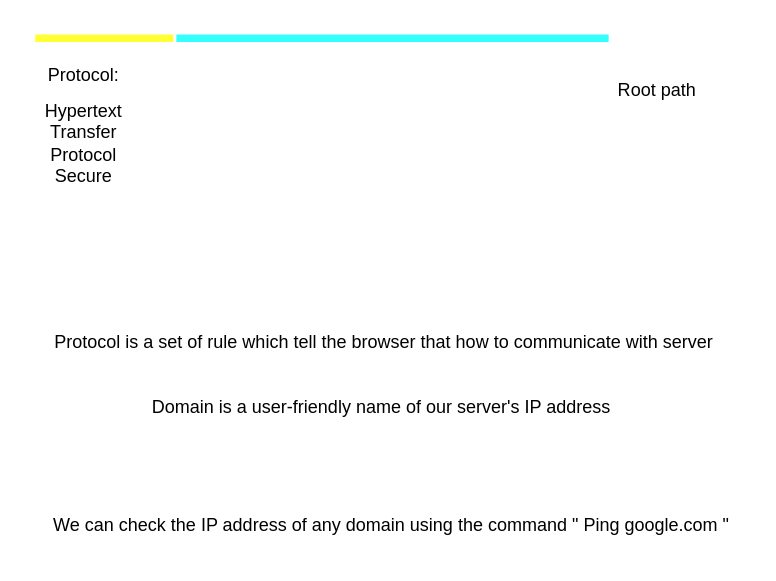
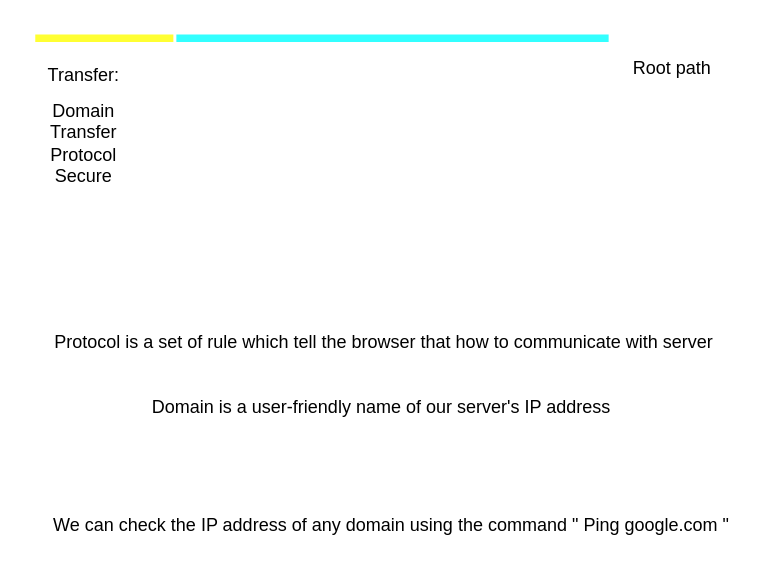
node "Protocol:": label "Protocol:" -> "Transfer:"
node "Root path": moved (656, 91) -> (671, 68)
node "Hypertext Transfer Protocol Secure": label "Hypertext Transfer Protocol Secure" -> "Domain Transfer Protocol Secure"
